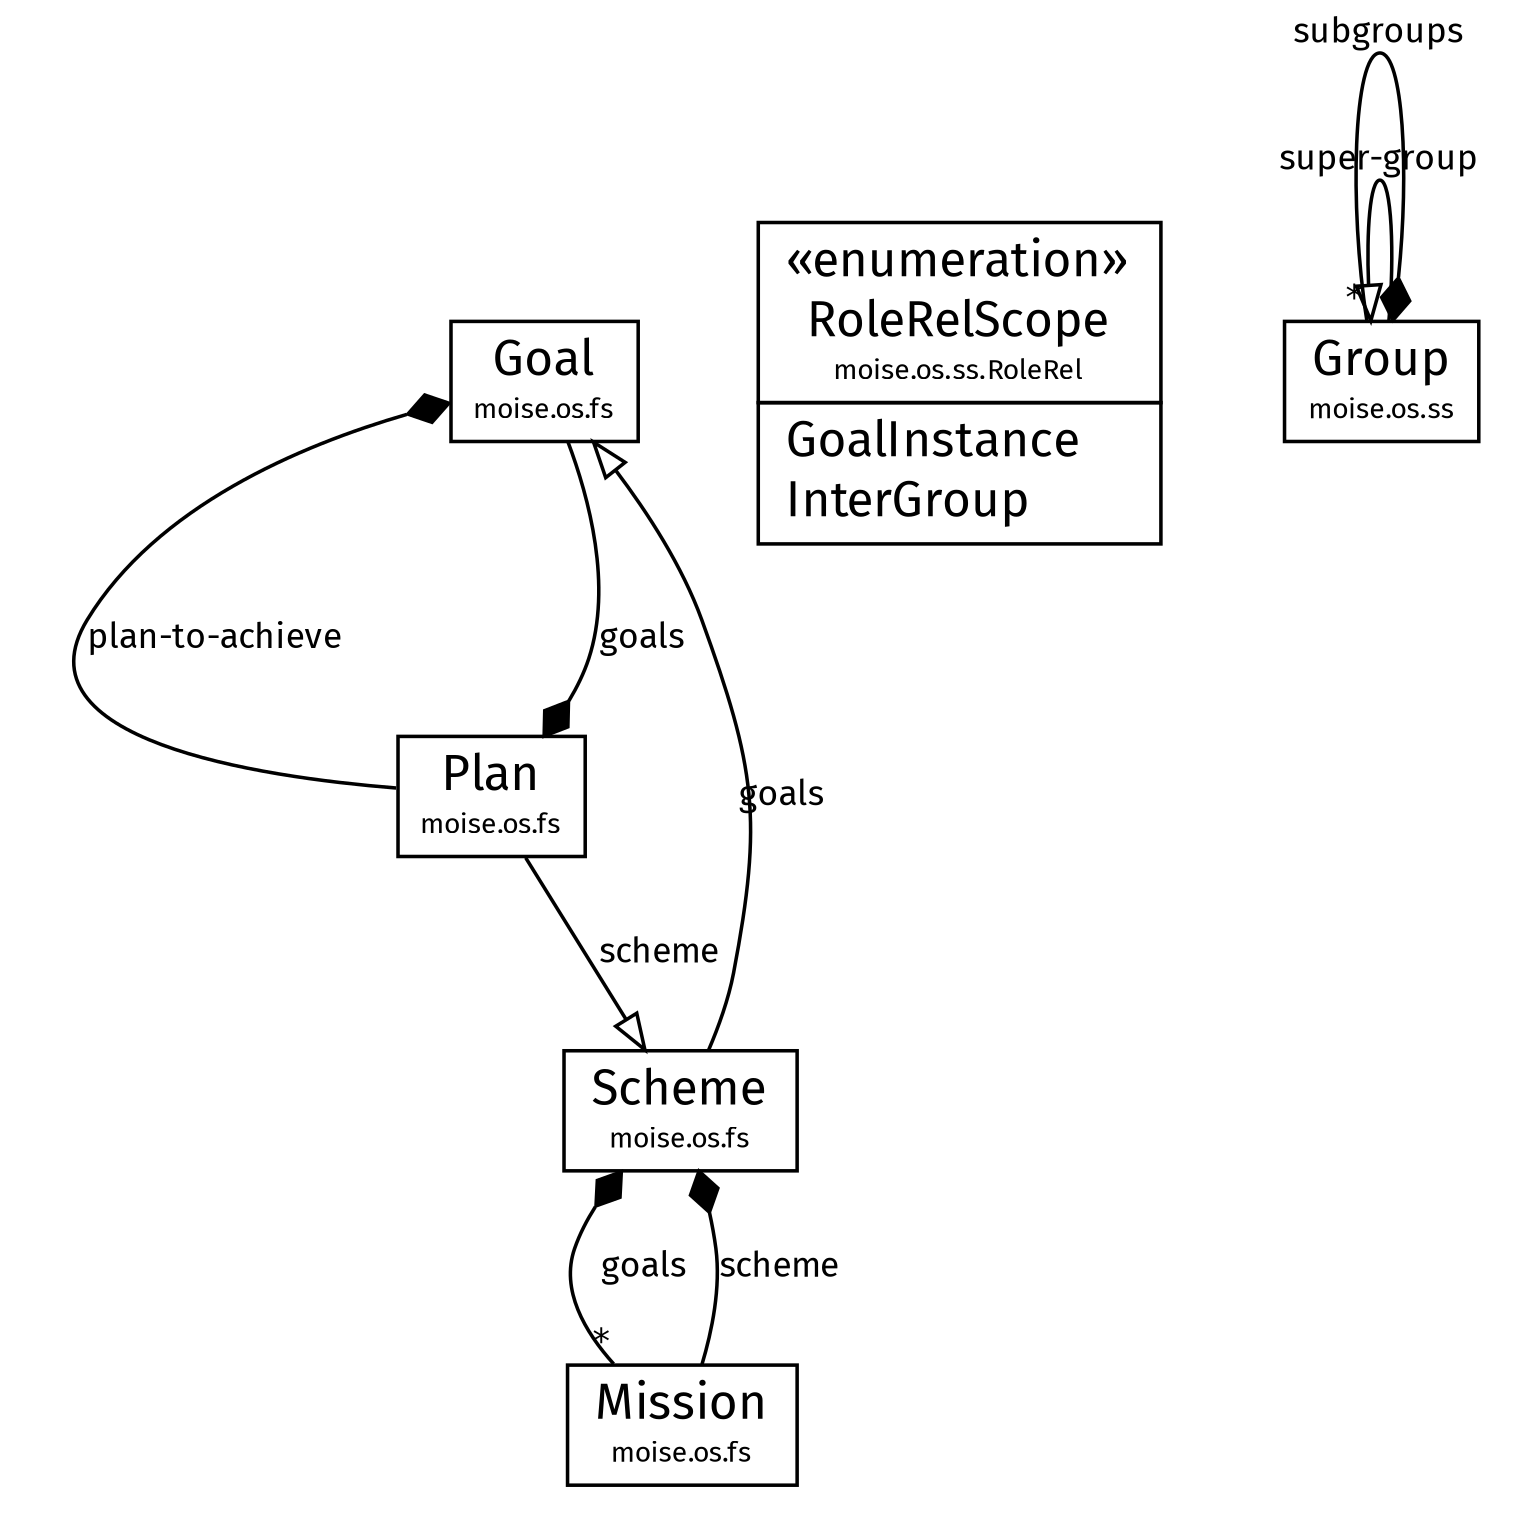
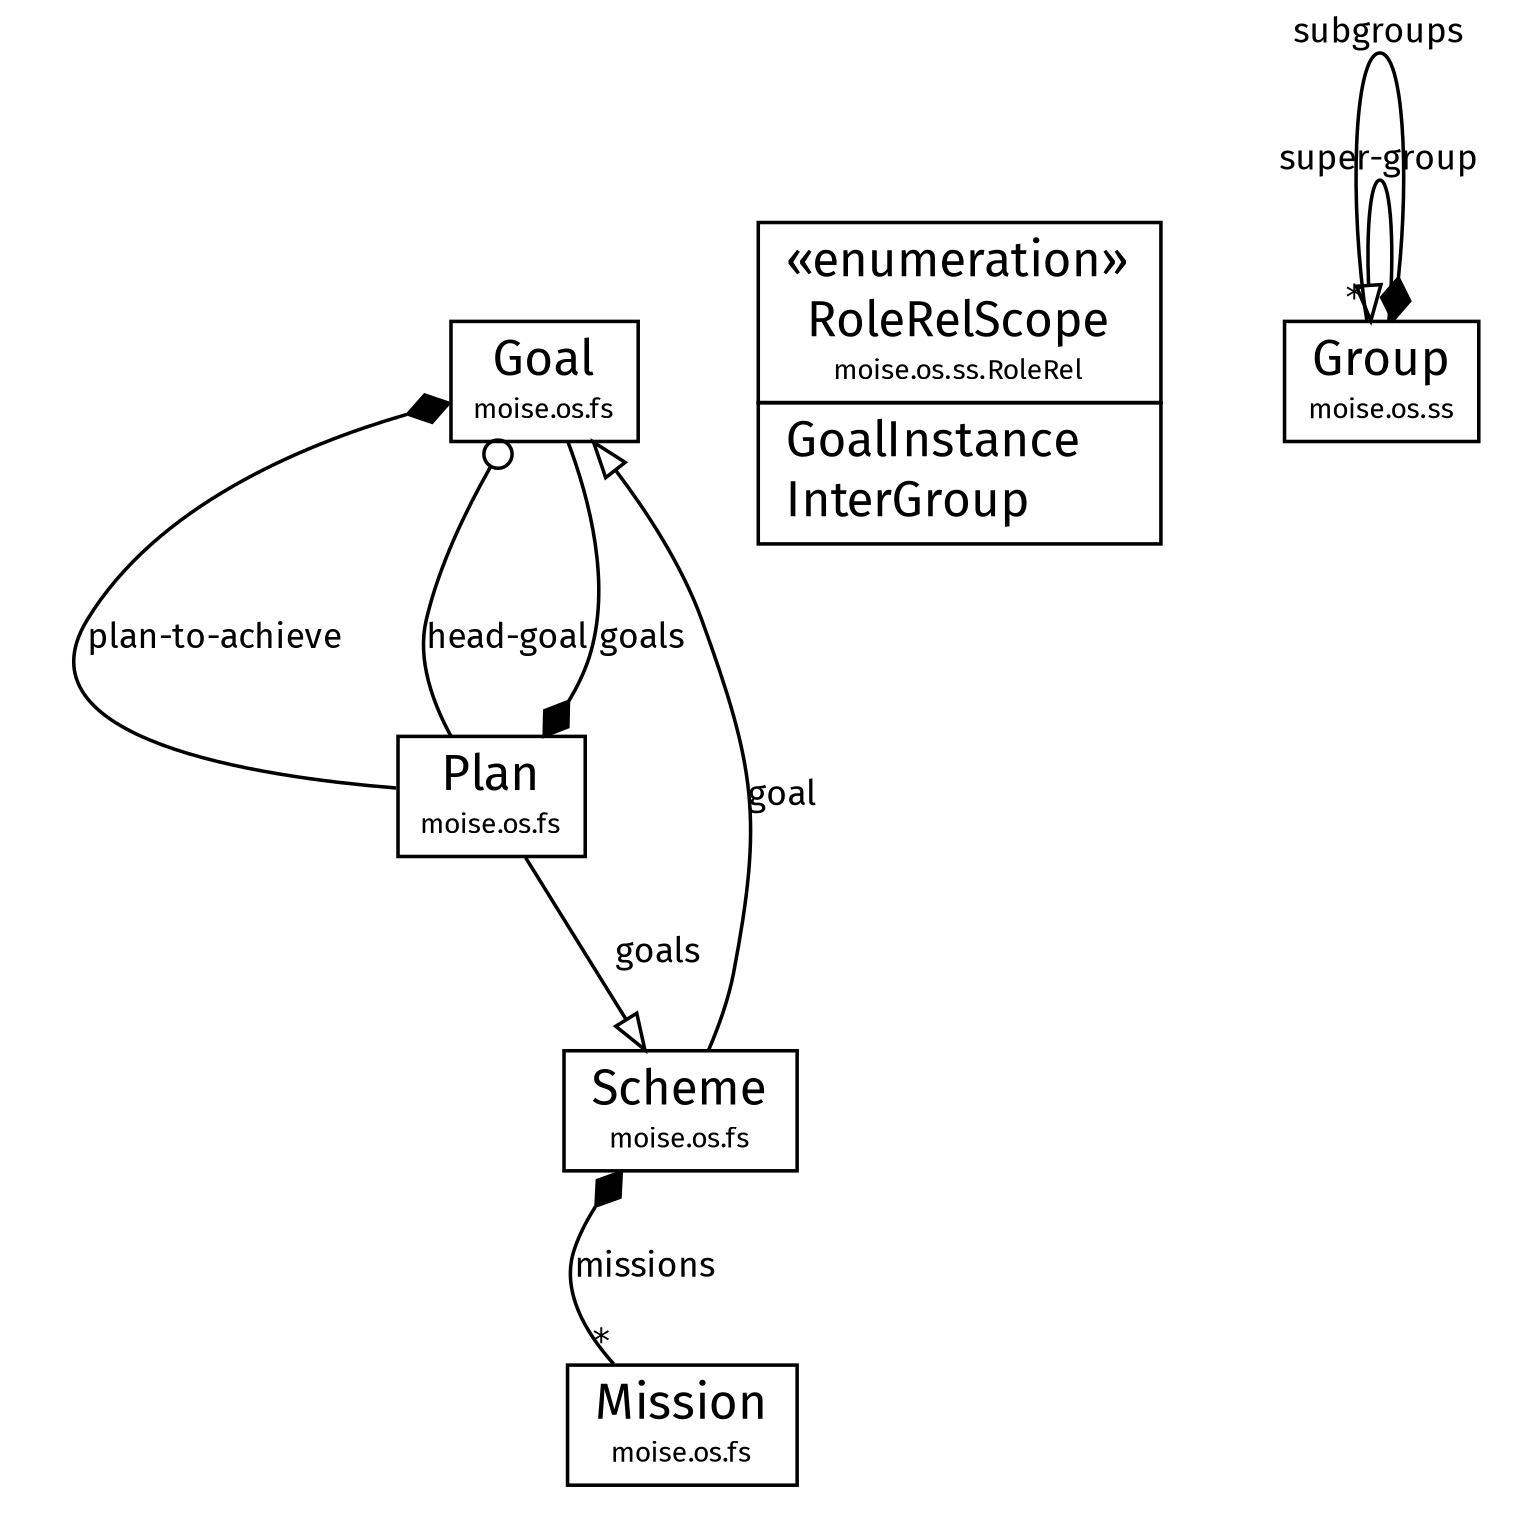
edge "Plan" -> "Goal": added, label "head-goal"
edge "Scheme" -> "Goal": label "goals" -> "goal"
edge "Plan" -> "Scheme": label "scheme" -> "goals"
edge "Scheme" -- "Mission": label "goals" -> "missions"
edge "Mission" -> "Scheme": removed, label "scheme"
